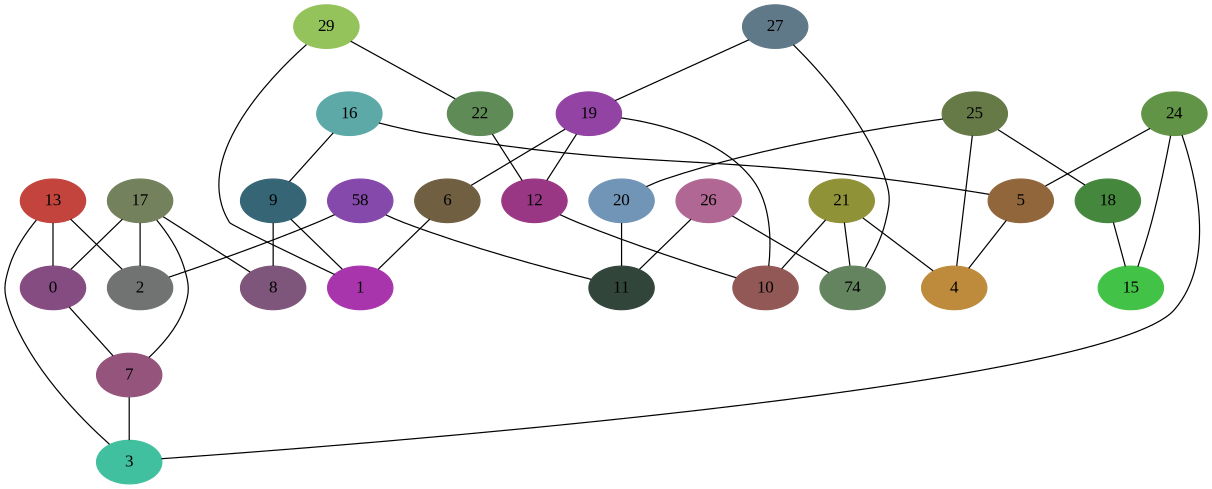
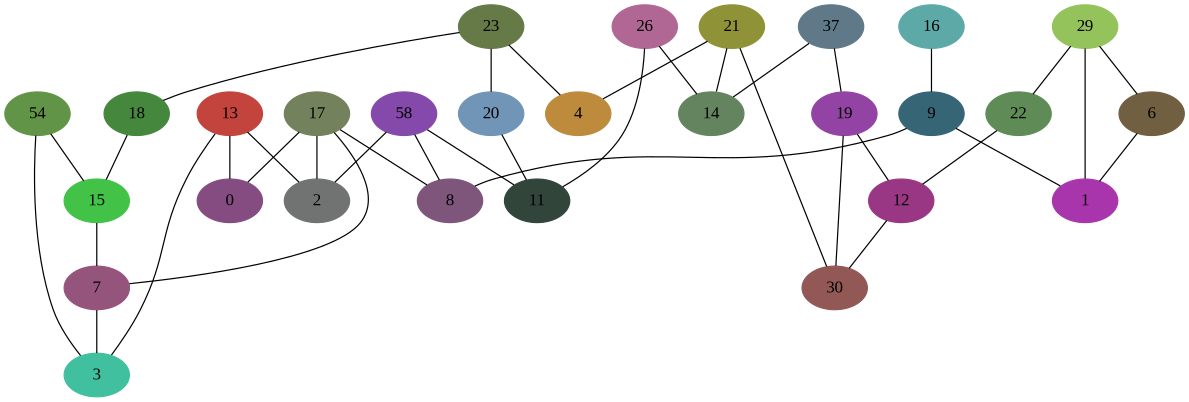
node "27": label "27" -> "37"
node "25": label "25" -> "23"
node "24": label "24" -> "54"
edge "58" -- "8": added
edge "19" -- "6": now "29" -- "6"
node "5": removed
node "10": label "10" -> "30"
node "74": label "74" -> "14"
edge "0" -- "7": now "15" -- "7"
